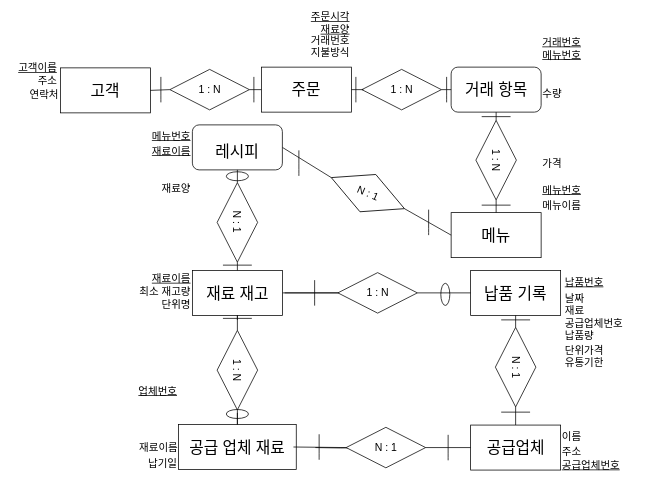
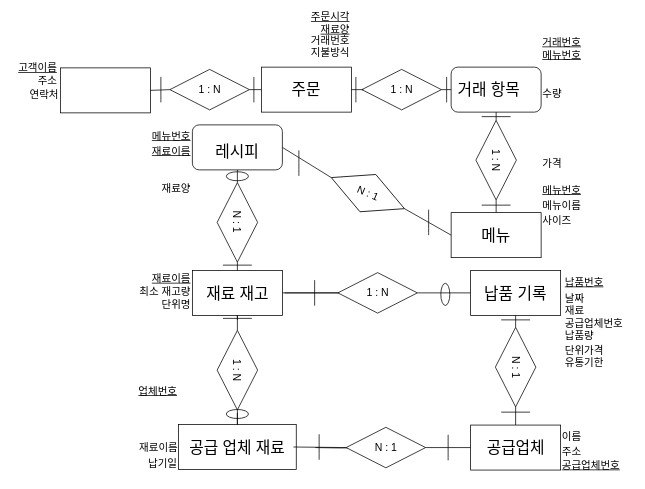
node "고객": removed
node "거래 항목": moved (496, 90) -> (489, 90)
node "사이즈": added
